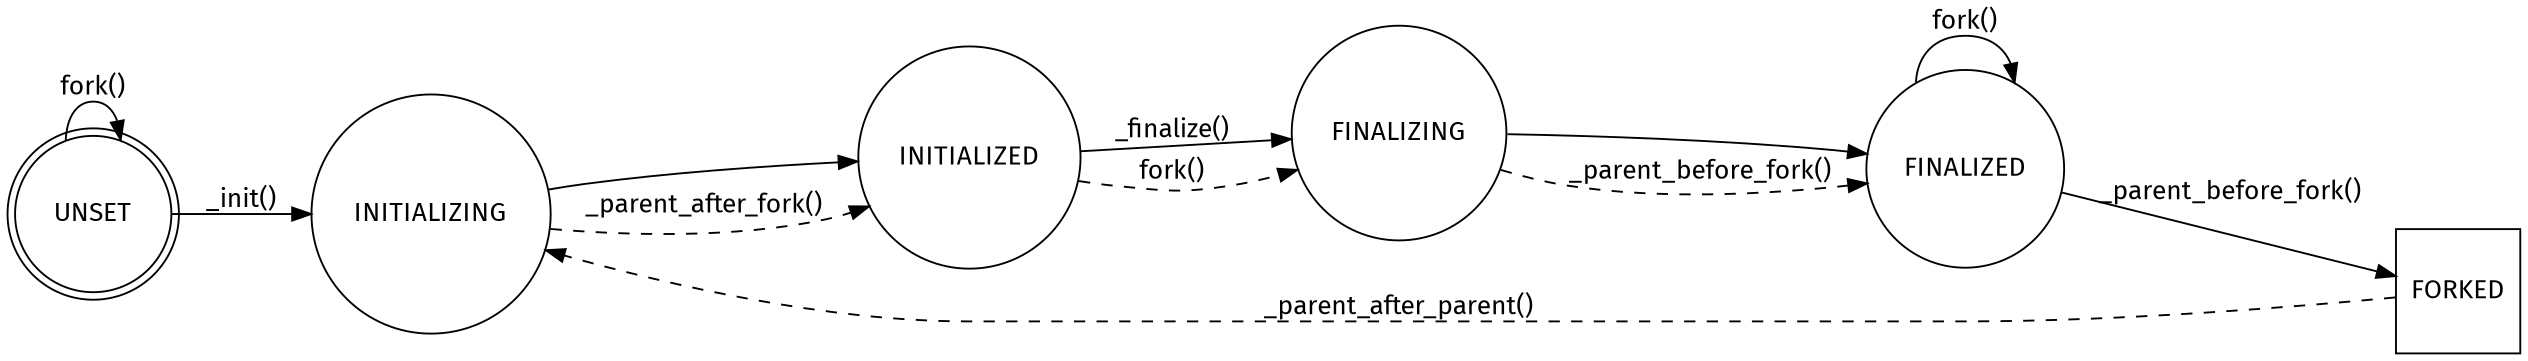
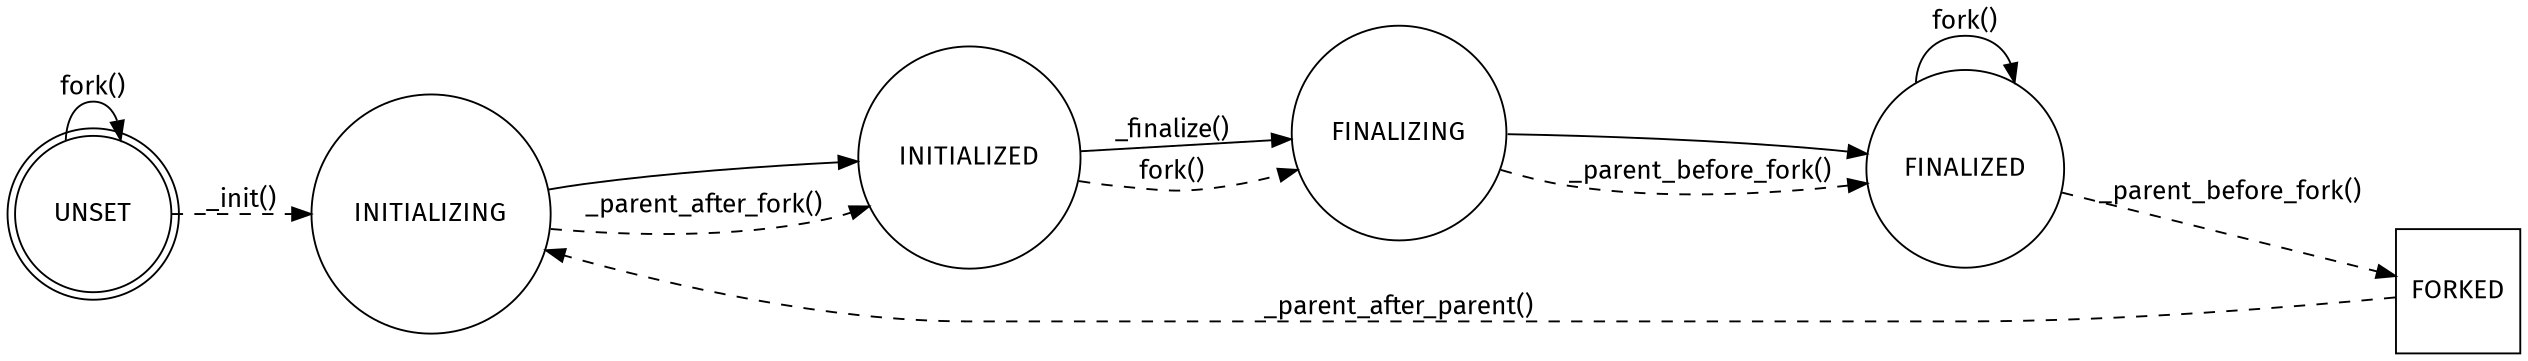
edge "UNSET" -> "INITIALIZING": style solid -> dashed
edge "FINALIZED" -> "FORKED": style solid -> dashed
